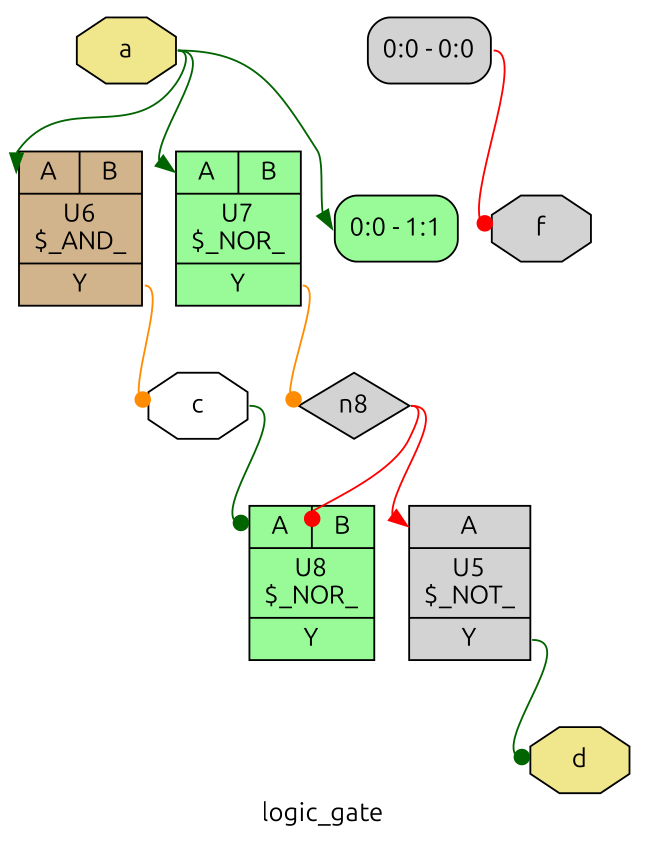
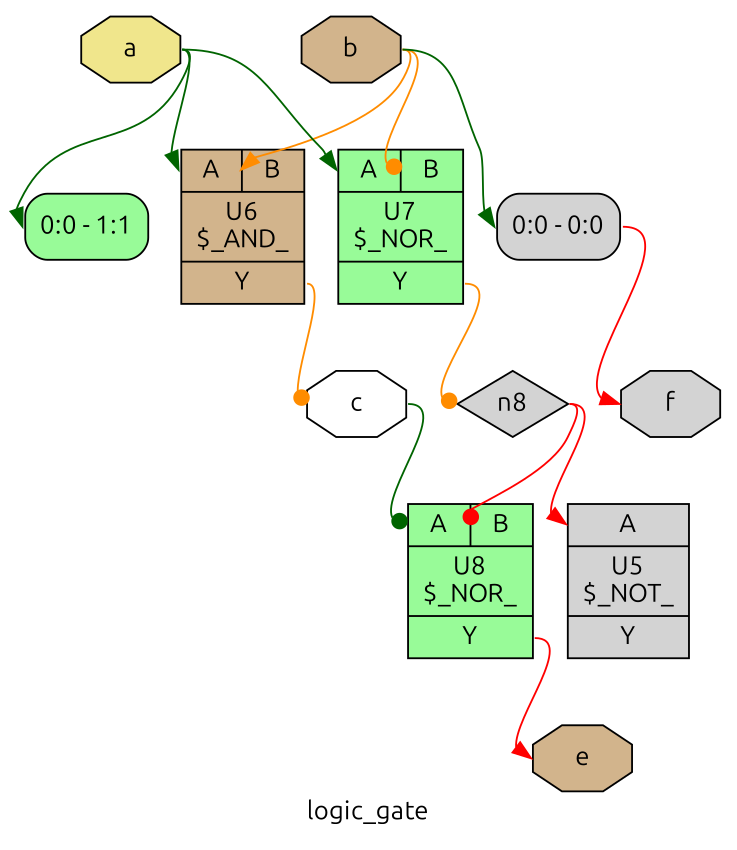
node "b": added
edge "0:0 - 0:0" -> "f": arrowhead dot -> normal
node "e": added
node "d": removed
